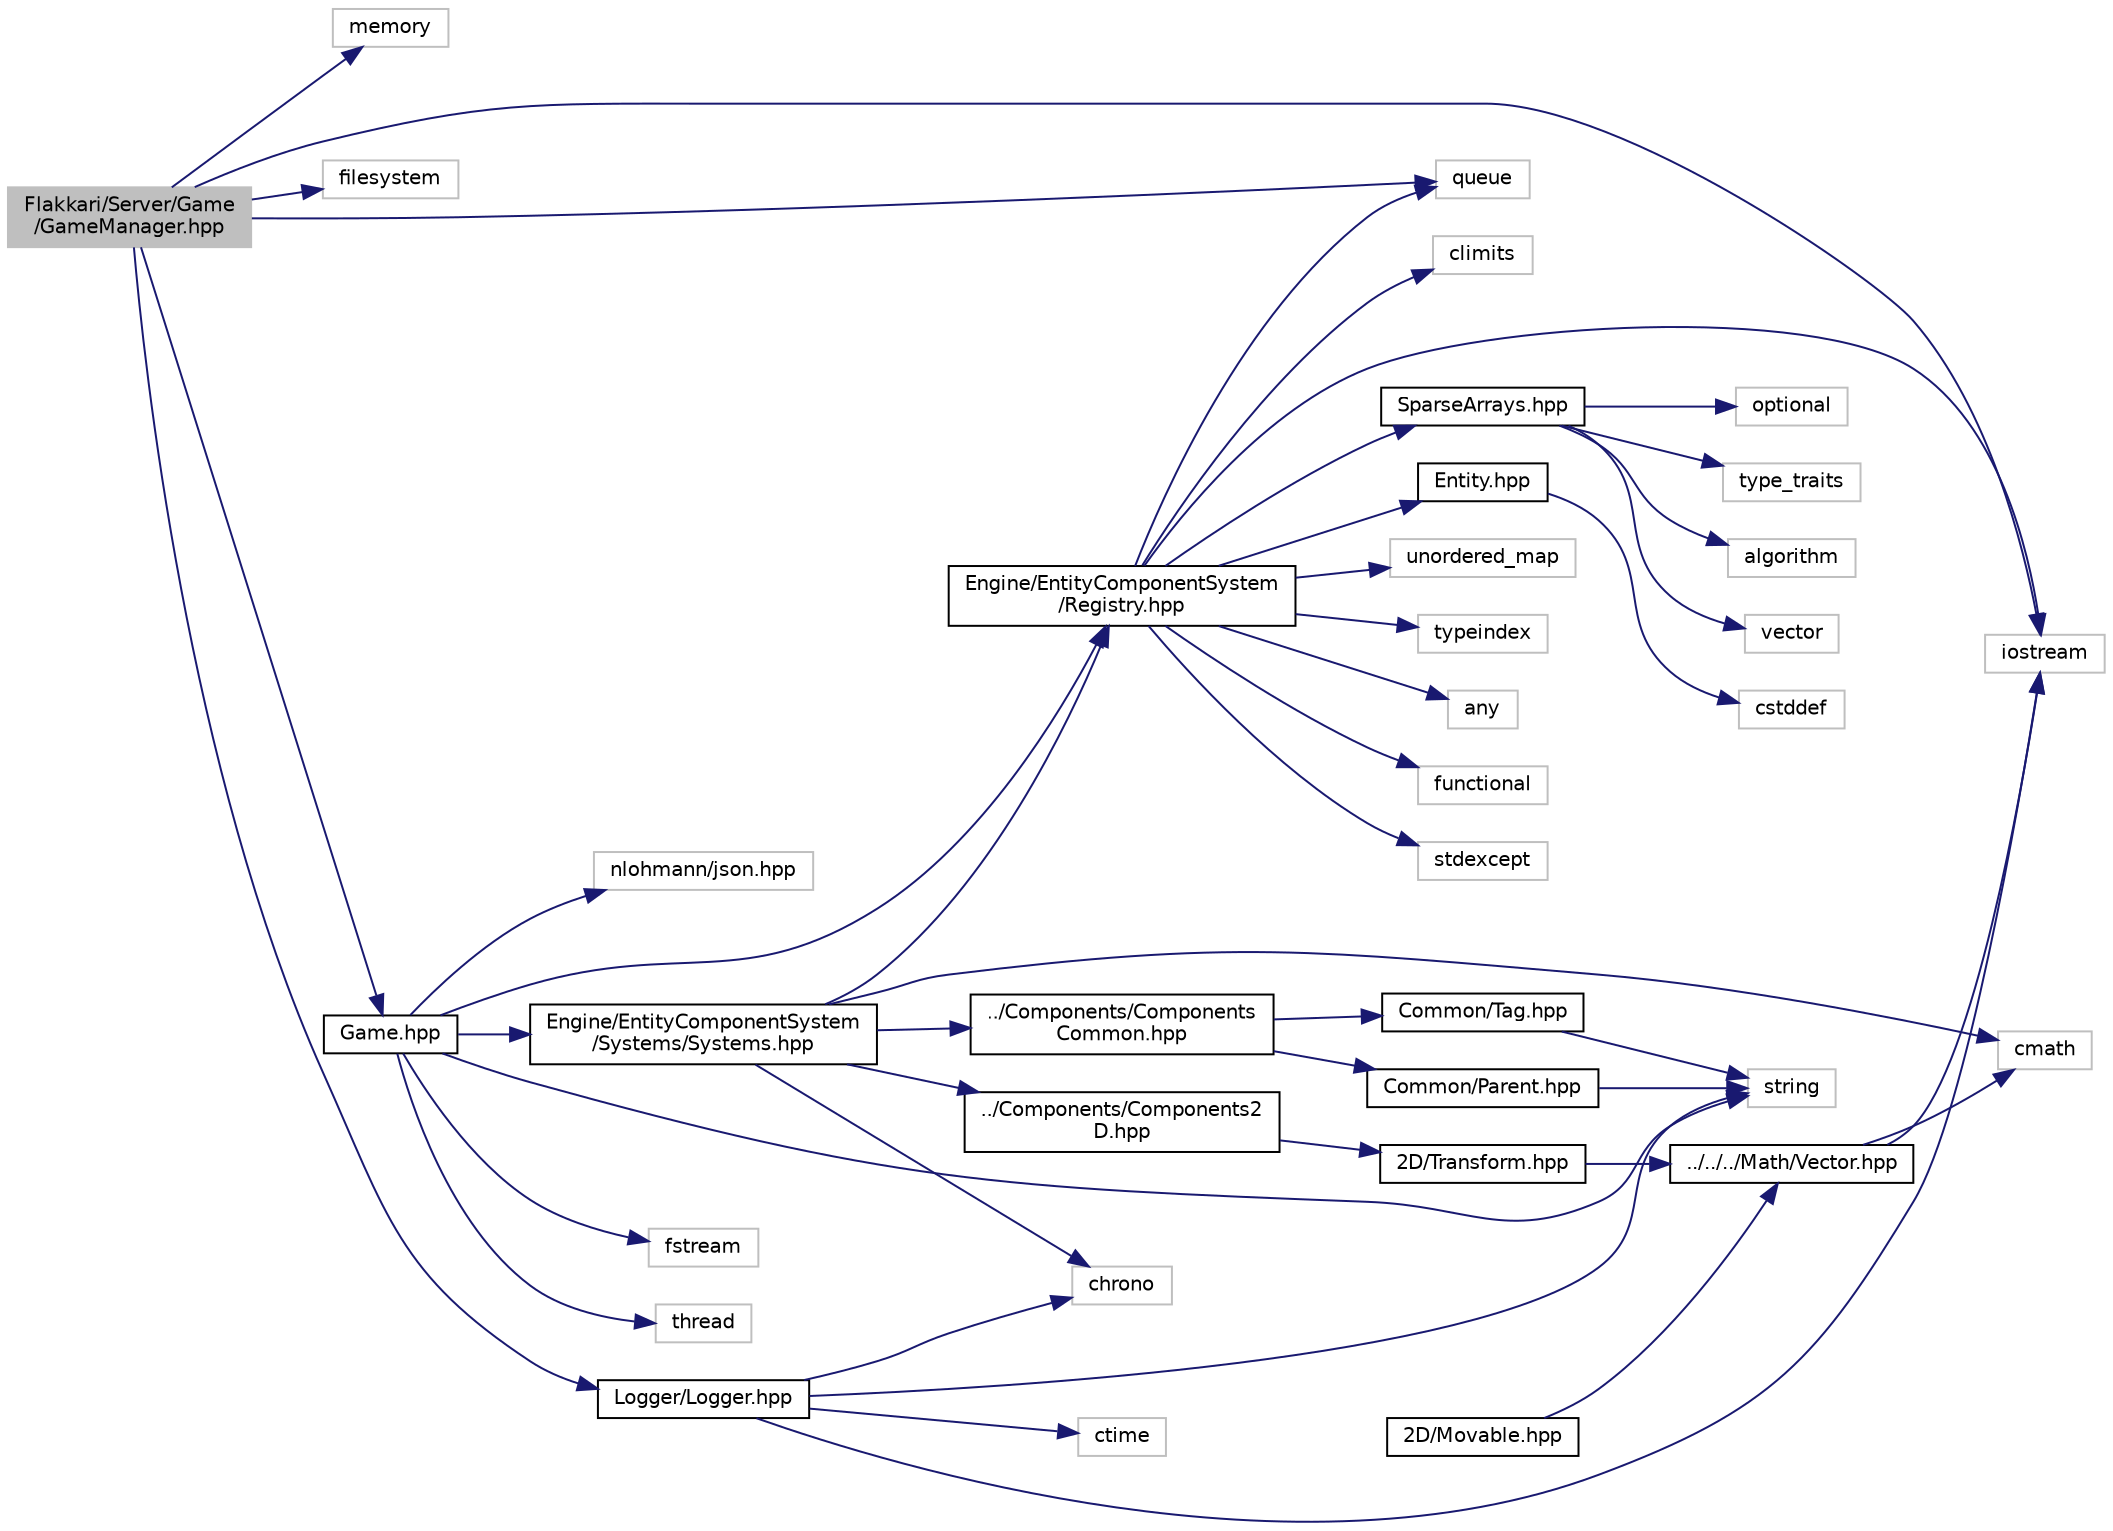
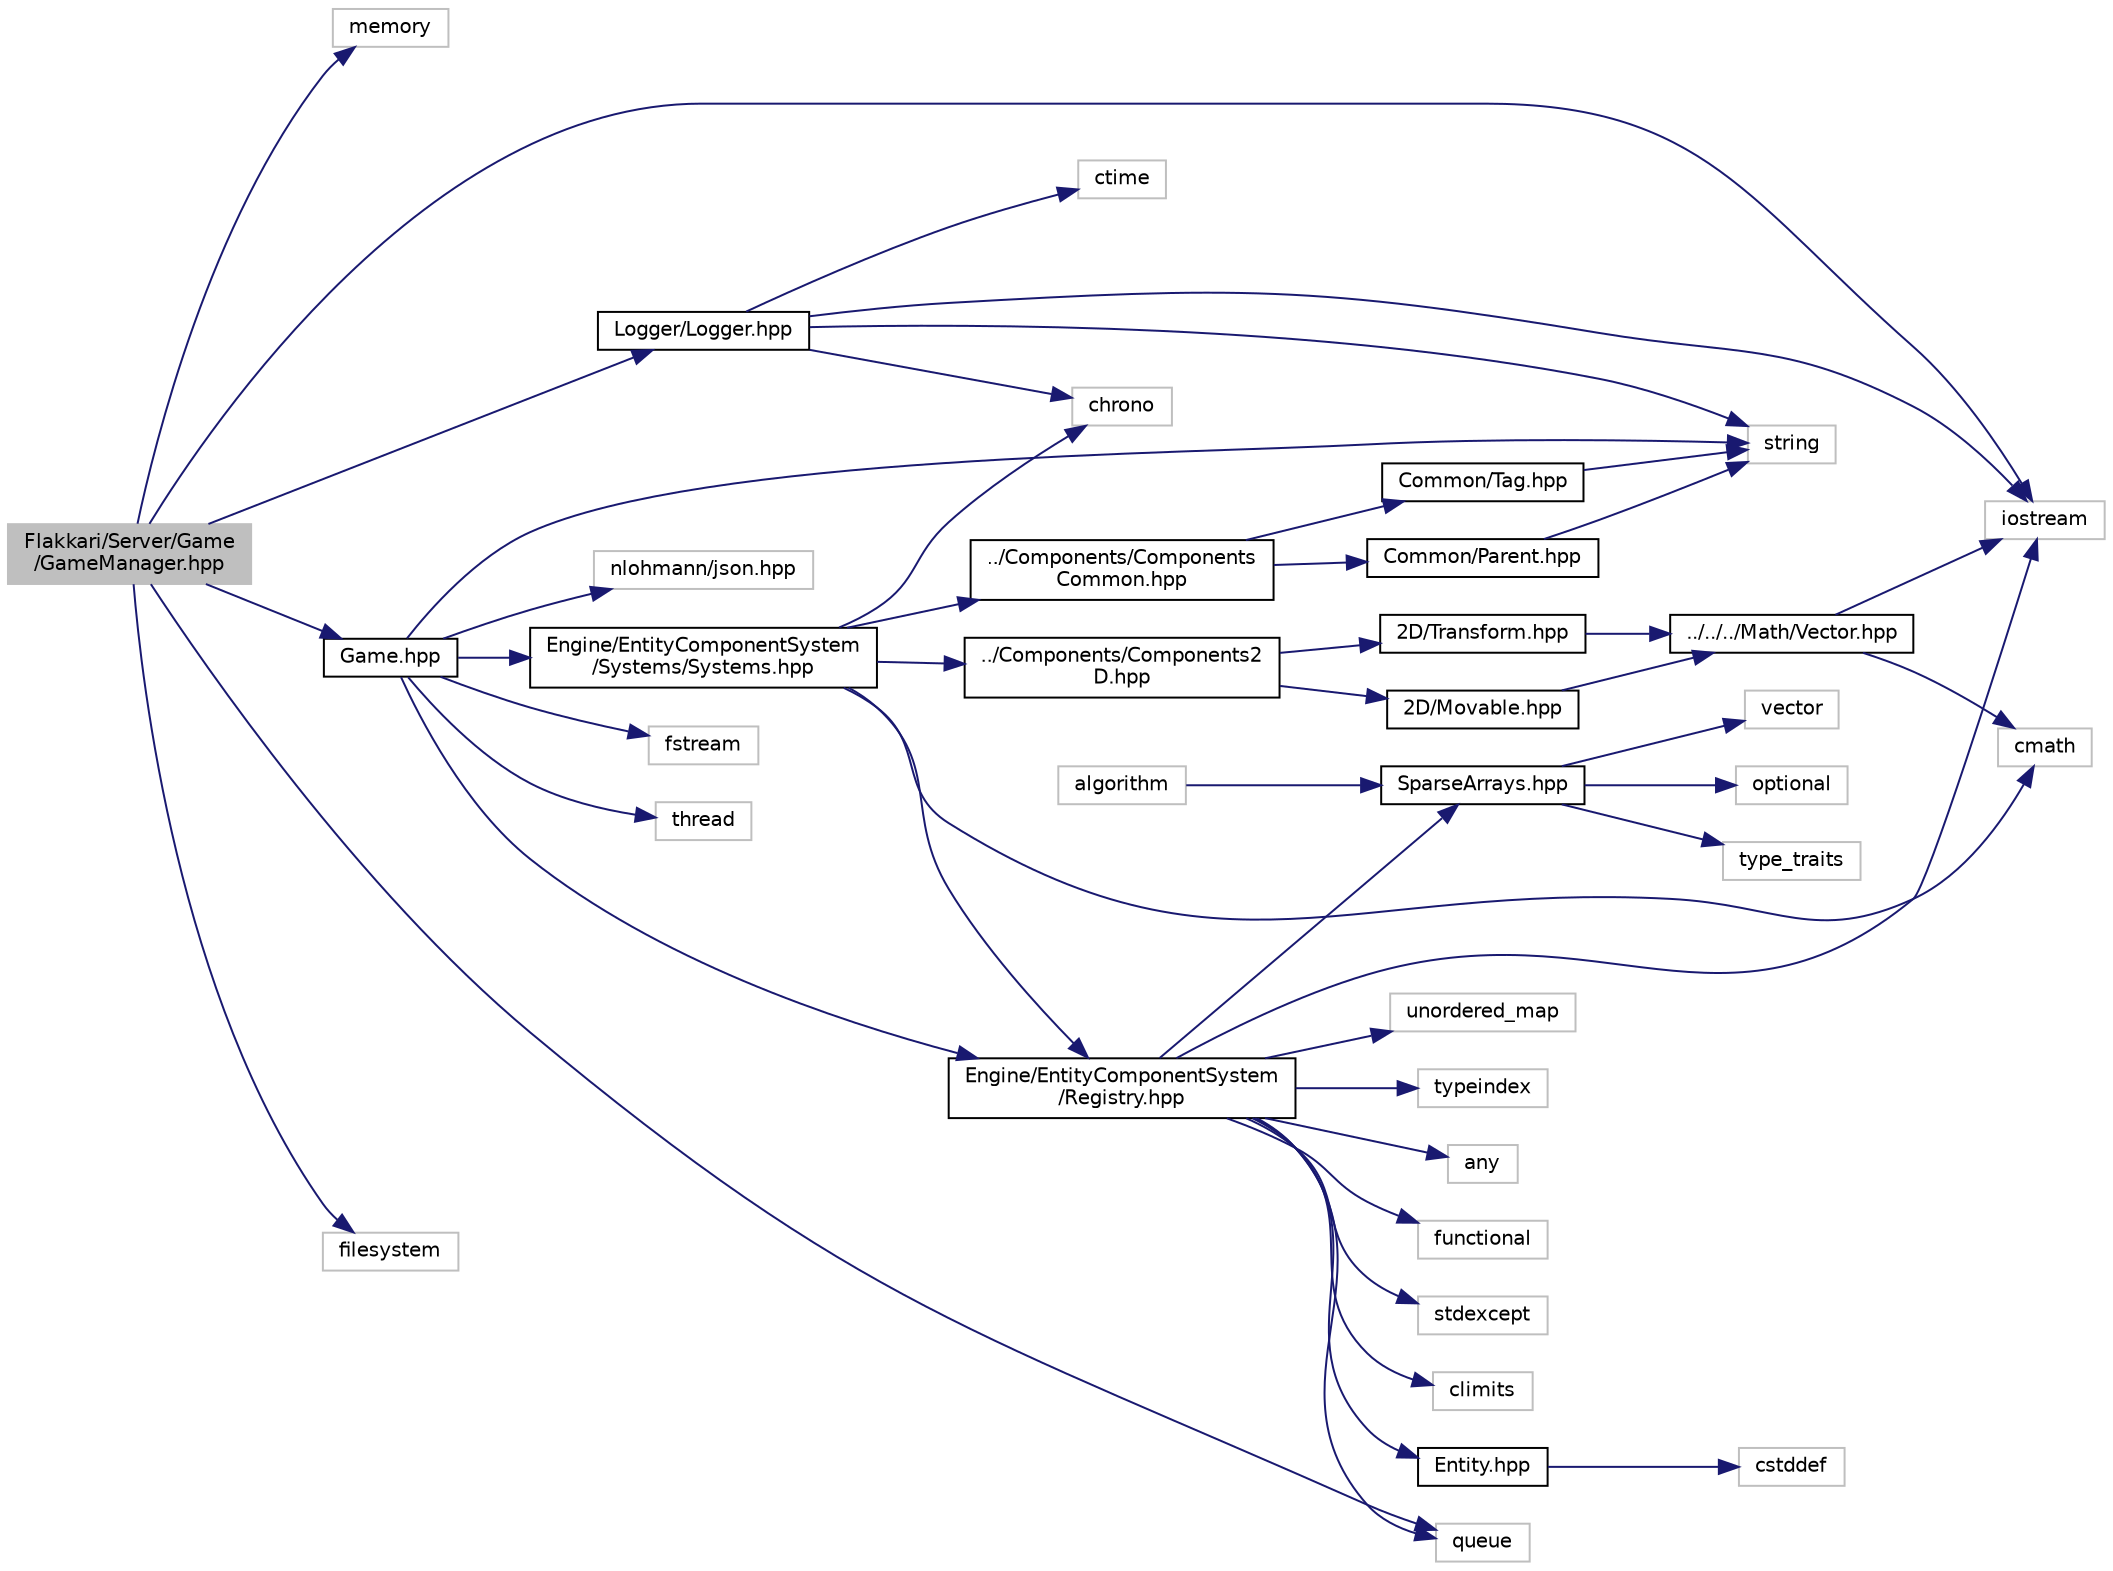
edge "SparseArrays.hpp" -> "algorithm": reversed
edge "../Components/Components2 D.hpp" -> "2D/Movable.hpp": added
